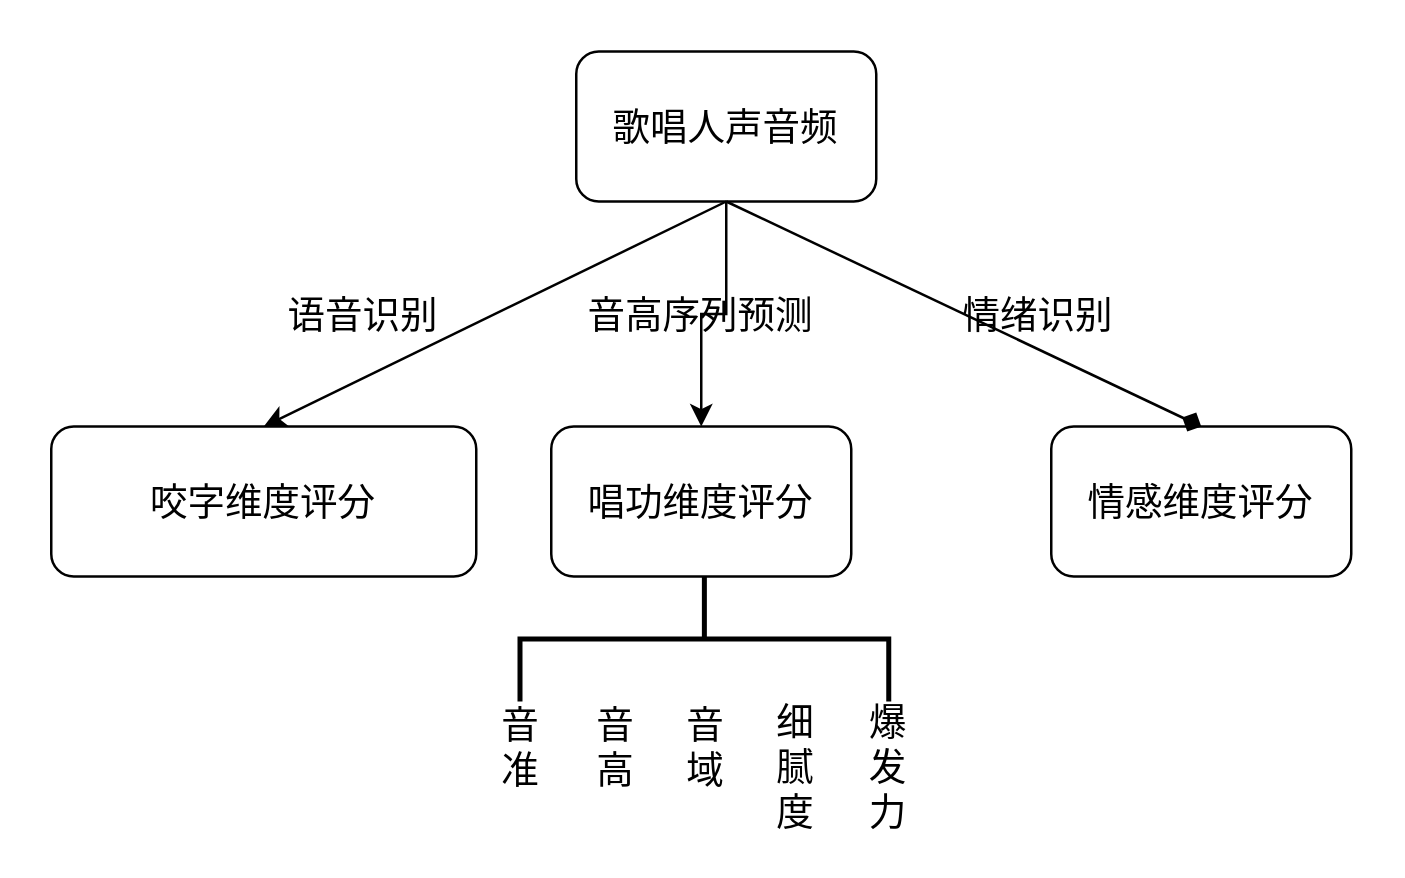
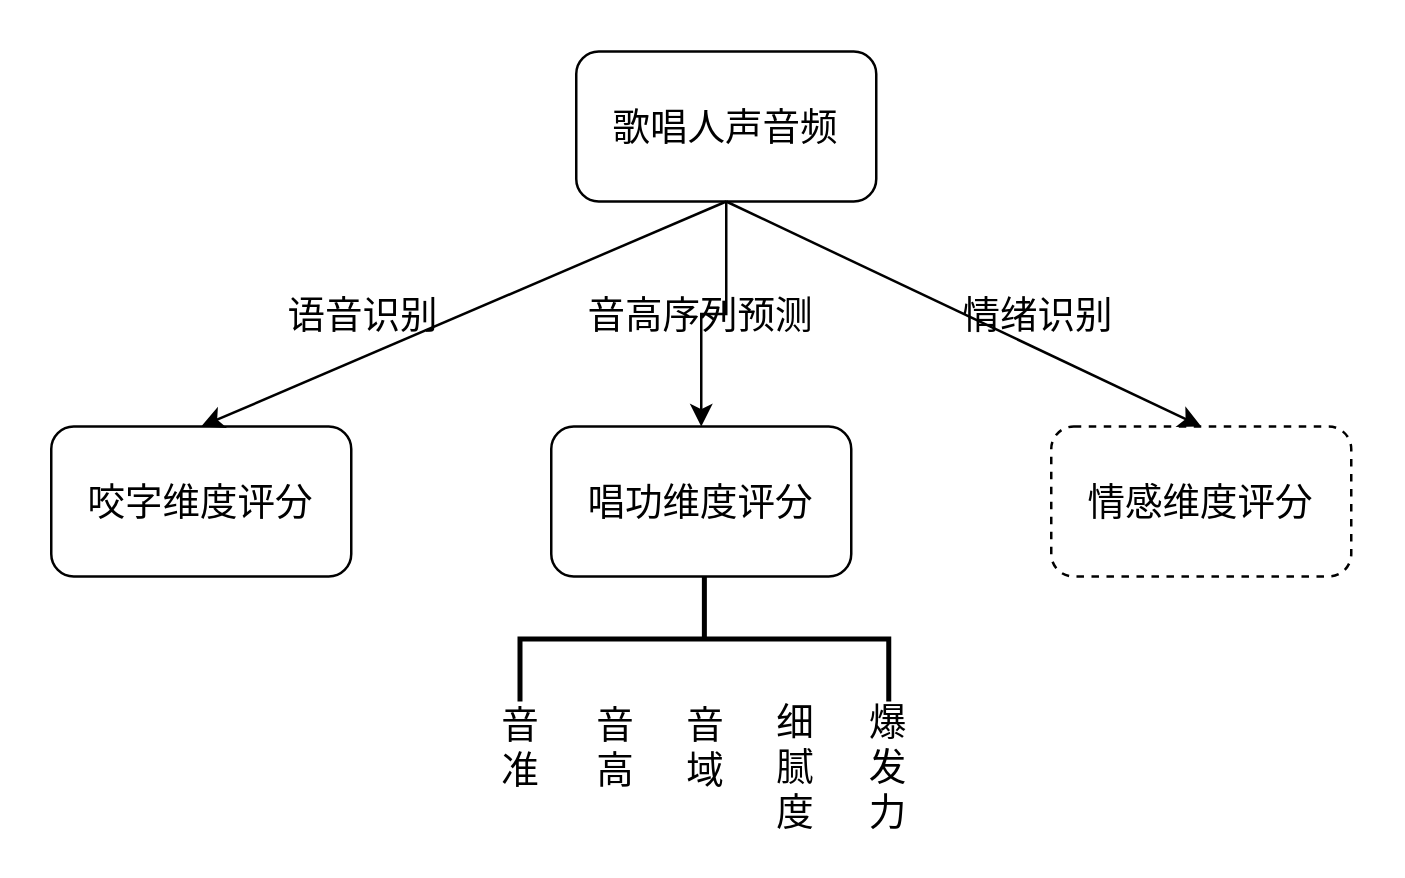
edge "歌唱人声音频" -> "情感维度评分": arrowhead diamond -> classic
node "咬字维度评分": size 425x150 -> 300x150
node "情感维度评分": style solid -> dashed
